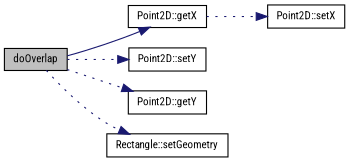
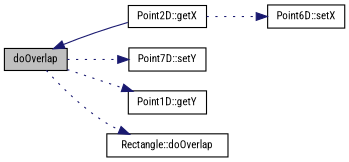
node "Point2D::setX": label "Point2D::setX" -> "Point6D::setX"
edge "doOverlap" -> "Point2D::getX": reversed
node "Point2D::setY": label "Point2D::setY" -> "Point7D::setY"
node "Point2D::getY": label "Point2D::getY" -> "Point1D::getY"
node "Rectangle::setGeometry": label "Rectangle::setGeometry" -> "Rectangle::doOverlap"
